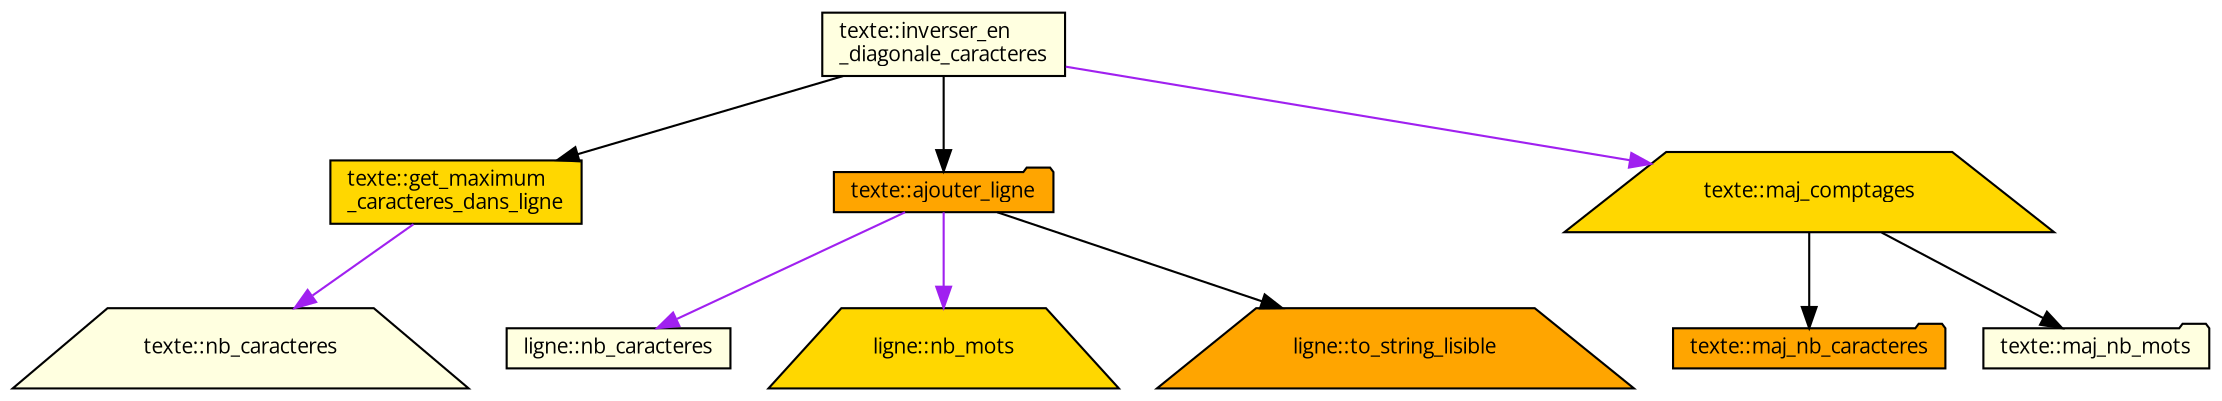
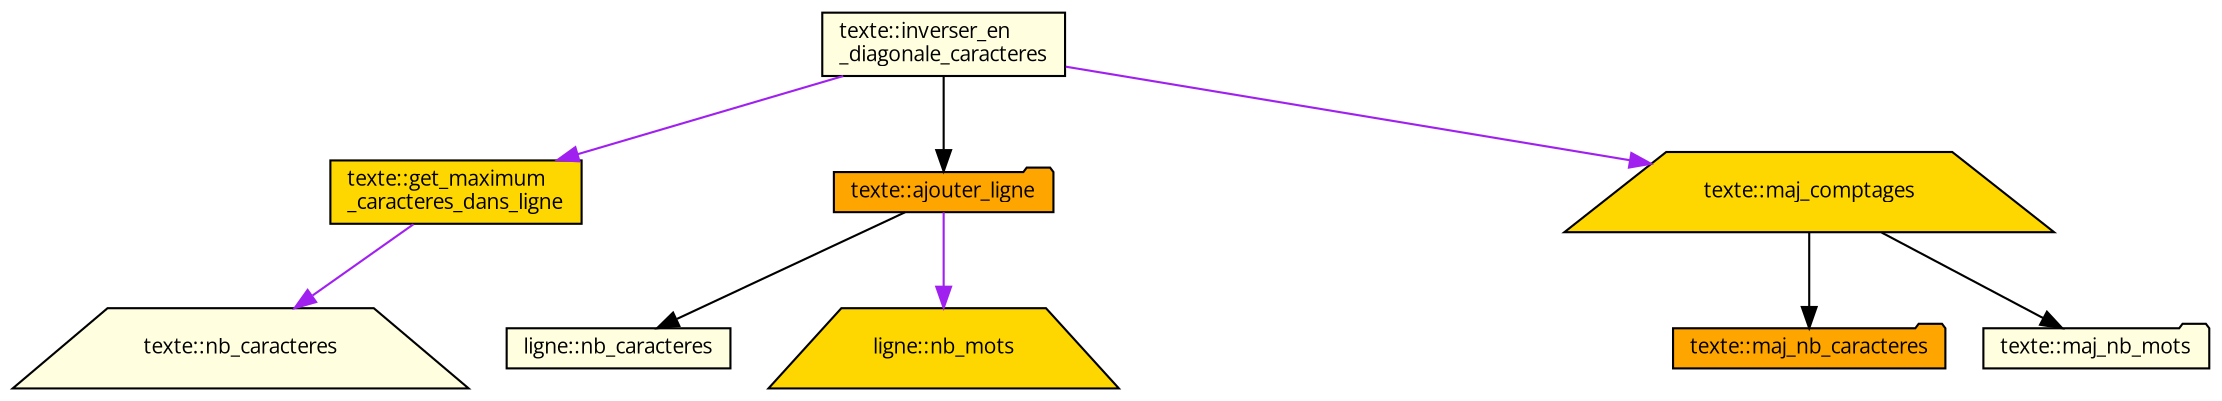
edge "texte::inverser_en _diagonale_caracteres" -> "texte::get_maximum _caracteres_dans_ligne": color black -> purple
edge "texte::ajouter_ligne" -> "ligne::nb_caracteres": color purple -> black
node "ligne::to_string_lisible": removed
